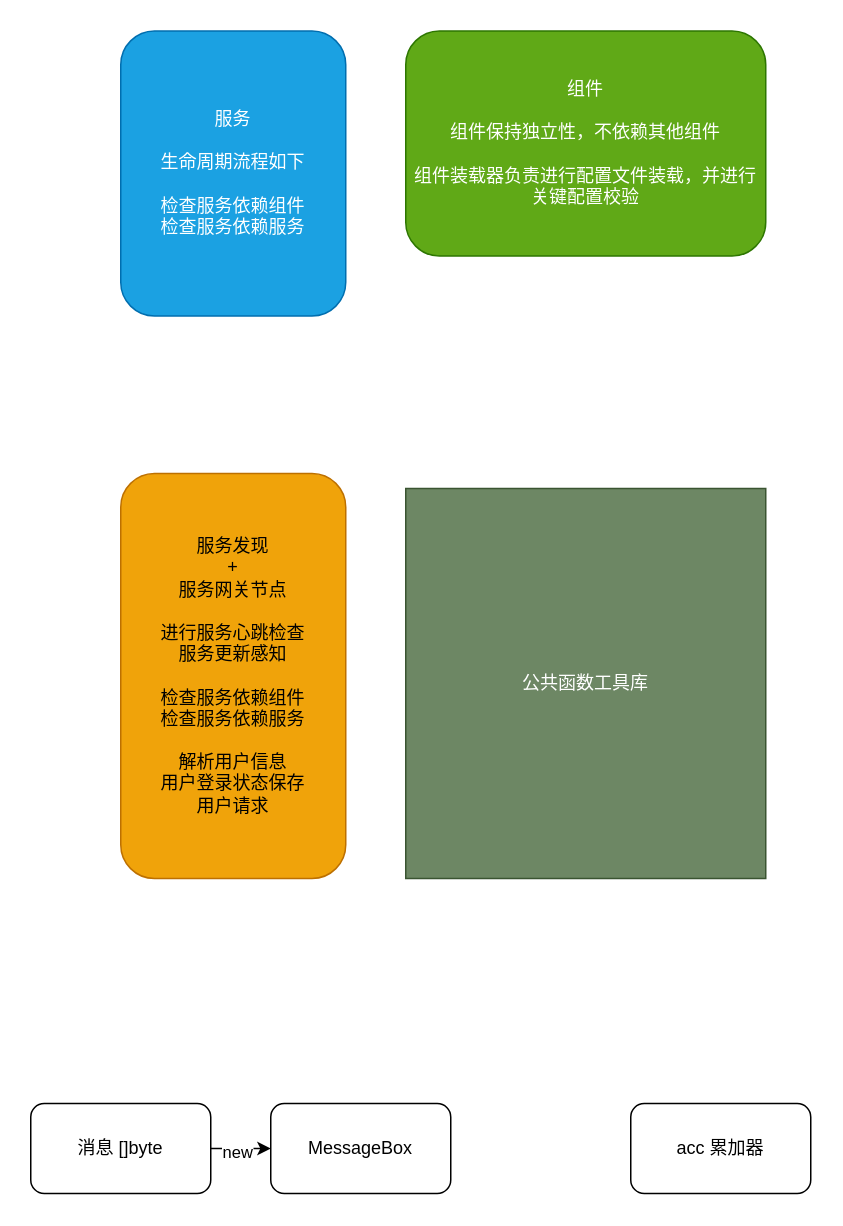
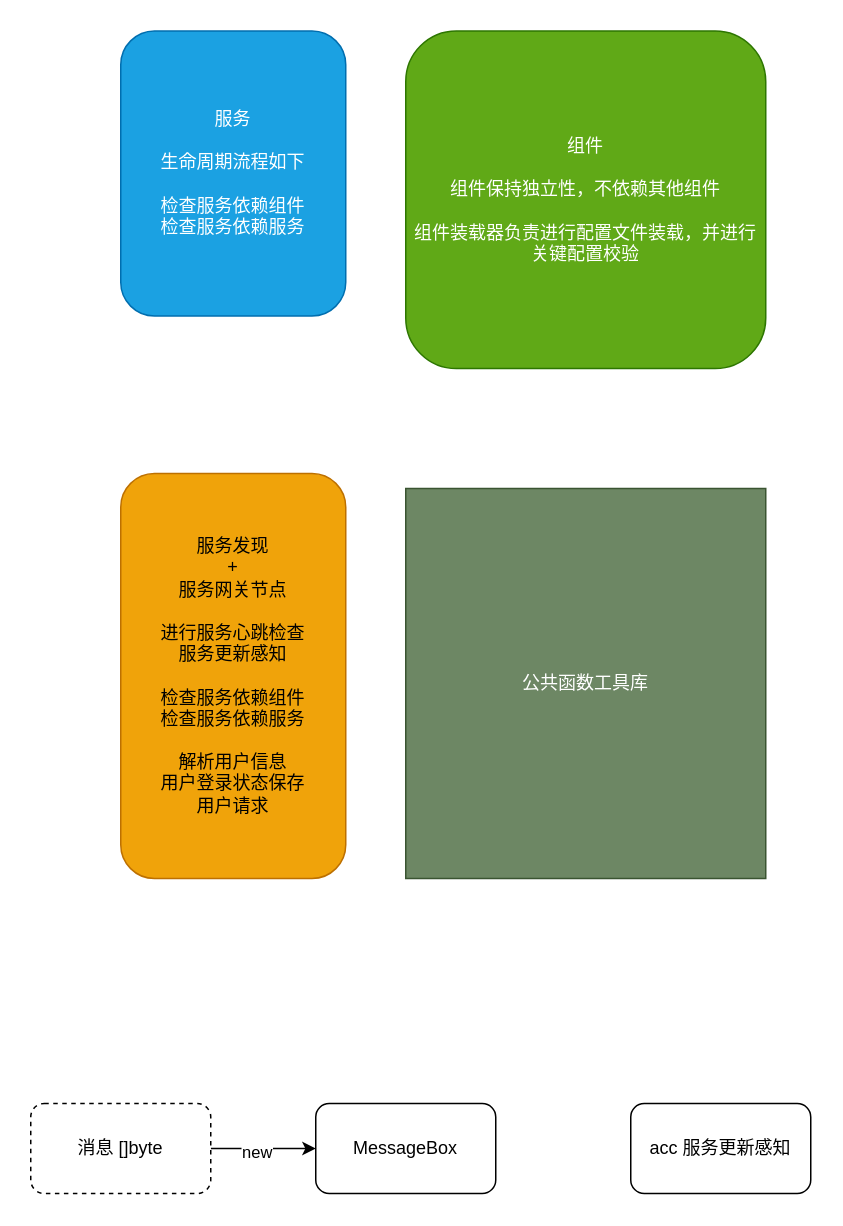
node "组件 组件保持独立性，不依赖其他组件 组件装载器负责进行配置文件装载，并进行关键配置校验": size 360x225 -> 360x338
node "消息 []byte": style solid -> dashed
node "MessageBox": moved (361, 1148) -> (406, 1148)
node "acc 累加器": label "acc 累加器" -> "acc 服务更新感知"
